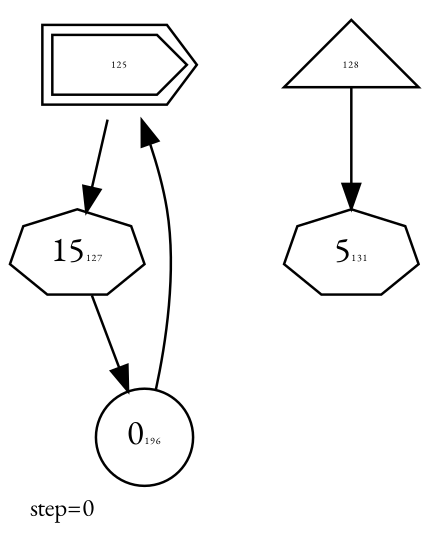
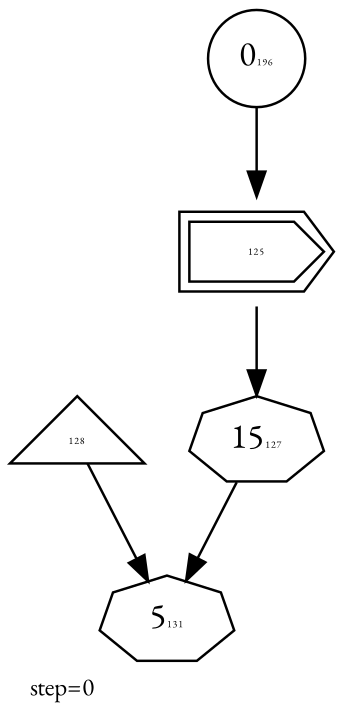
edge "15" -> "0": now "15" -> "5"
